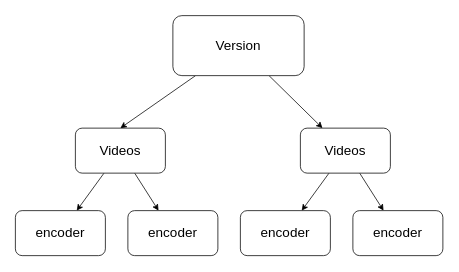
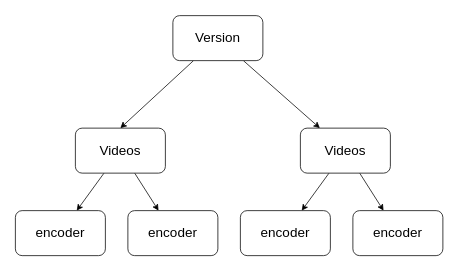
node "Version": size 131x60 -> 90x45
